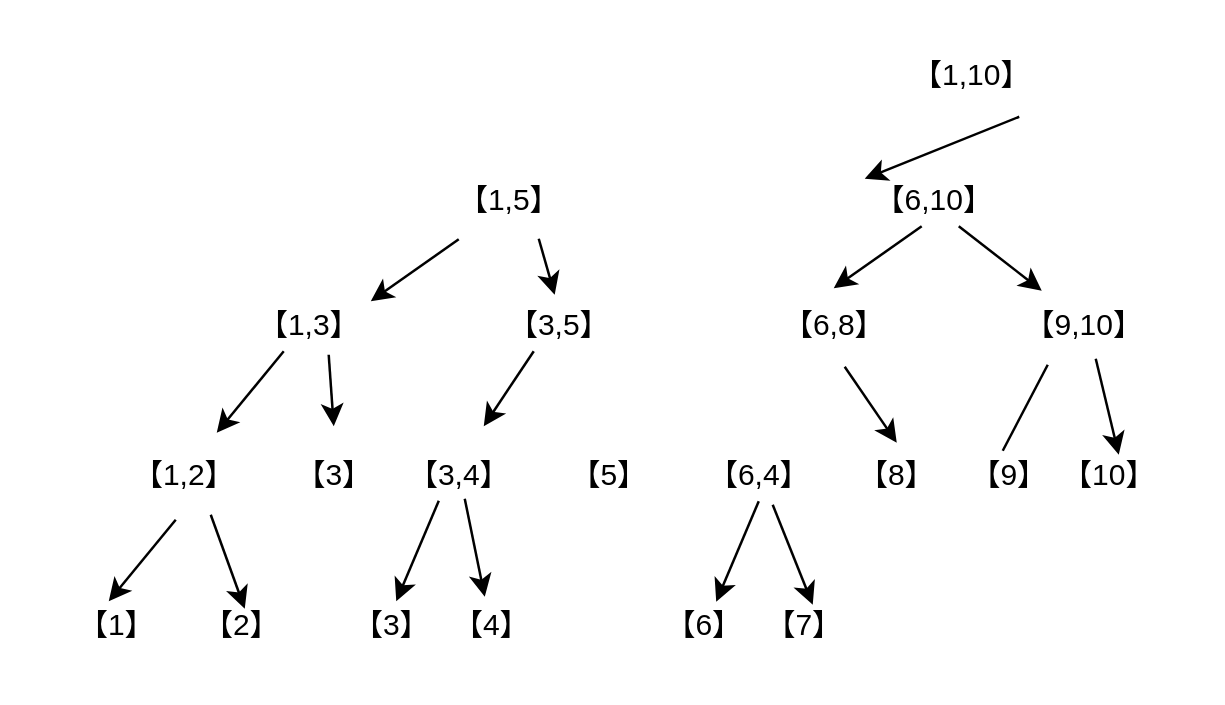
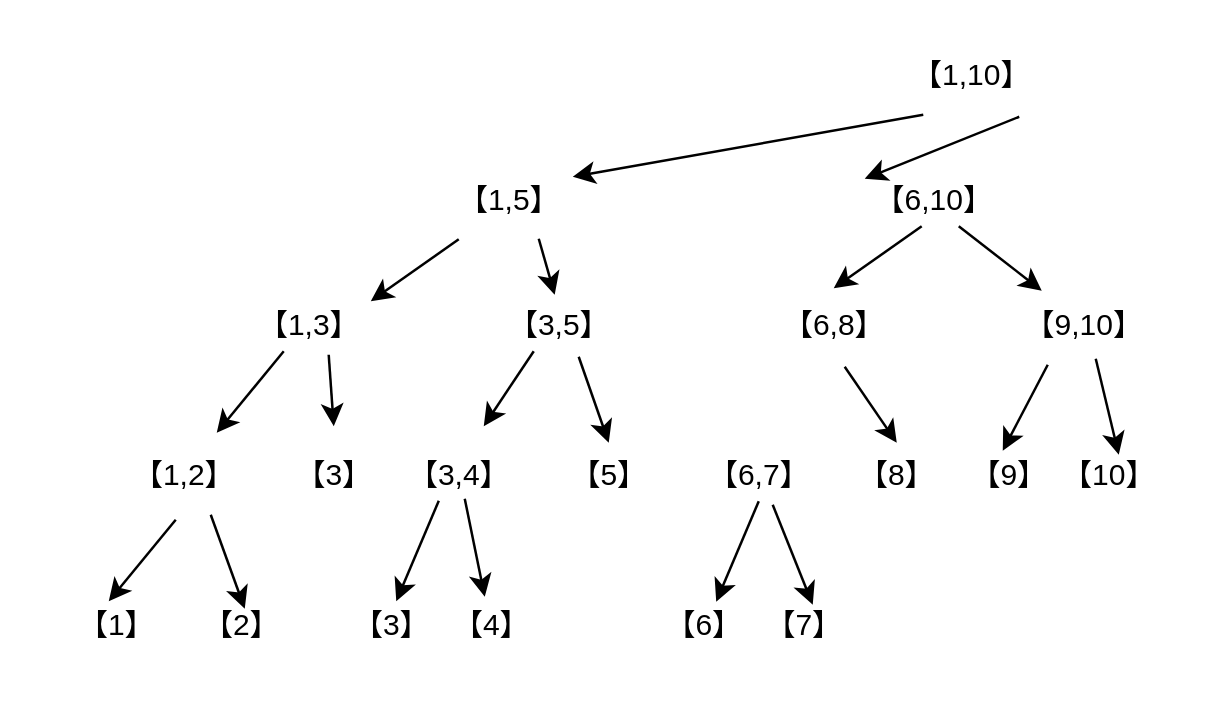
edge "【1,10】" -> "【1,5】": added
edge "【3,5】" -> "【5】": added
edge "【9,10】" -- "【9】": arrowhead none -> classic
node "【6,4】": label "【6,4】" -> "【6,7】"
